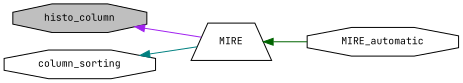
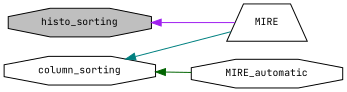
node "histo_column": label "histo_column" -> "histo_sorting"
edge "MIRE_automatic" -> "MIRE": now "MIRE_automatic" -> "column_sorting"
